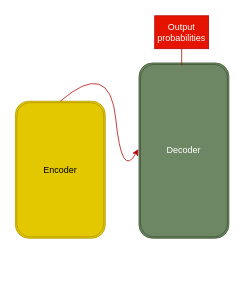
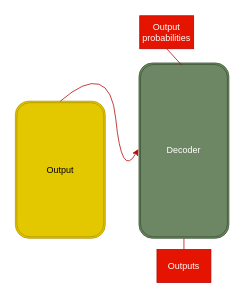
node "Output probabilities": moved (182, 32) -> (167, 32)
node "Encoder": label "Encoder" -> "Output"
edge "Decoder" -- "Outputs": added
node "Outputs": added
